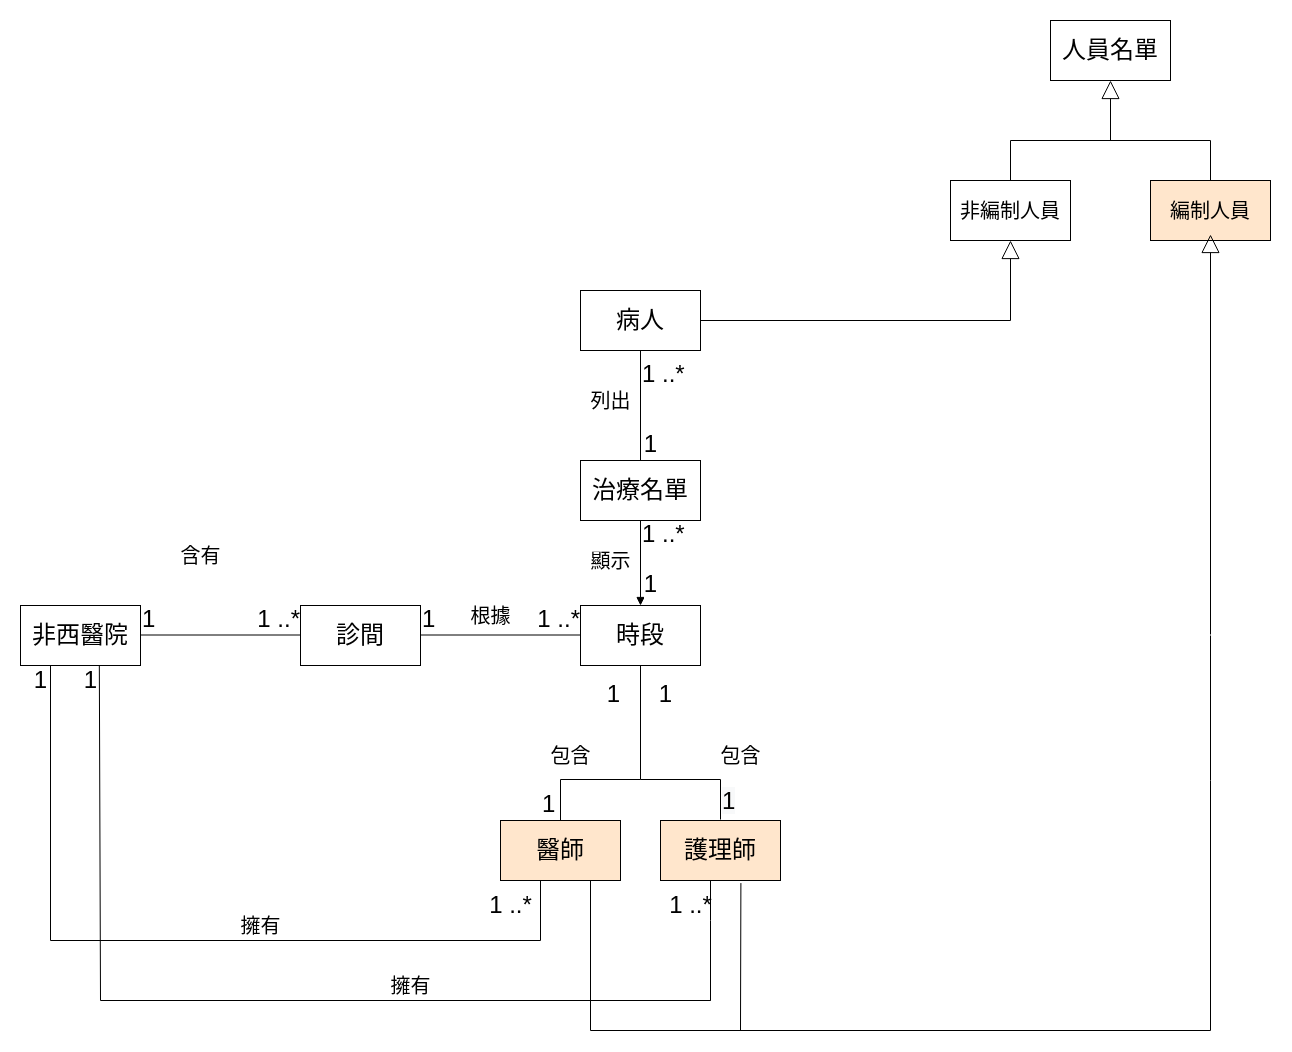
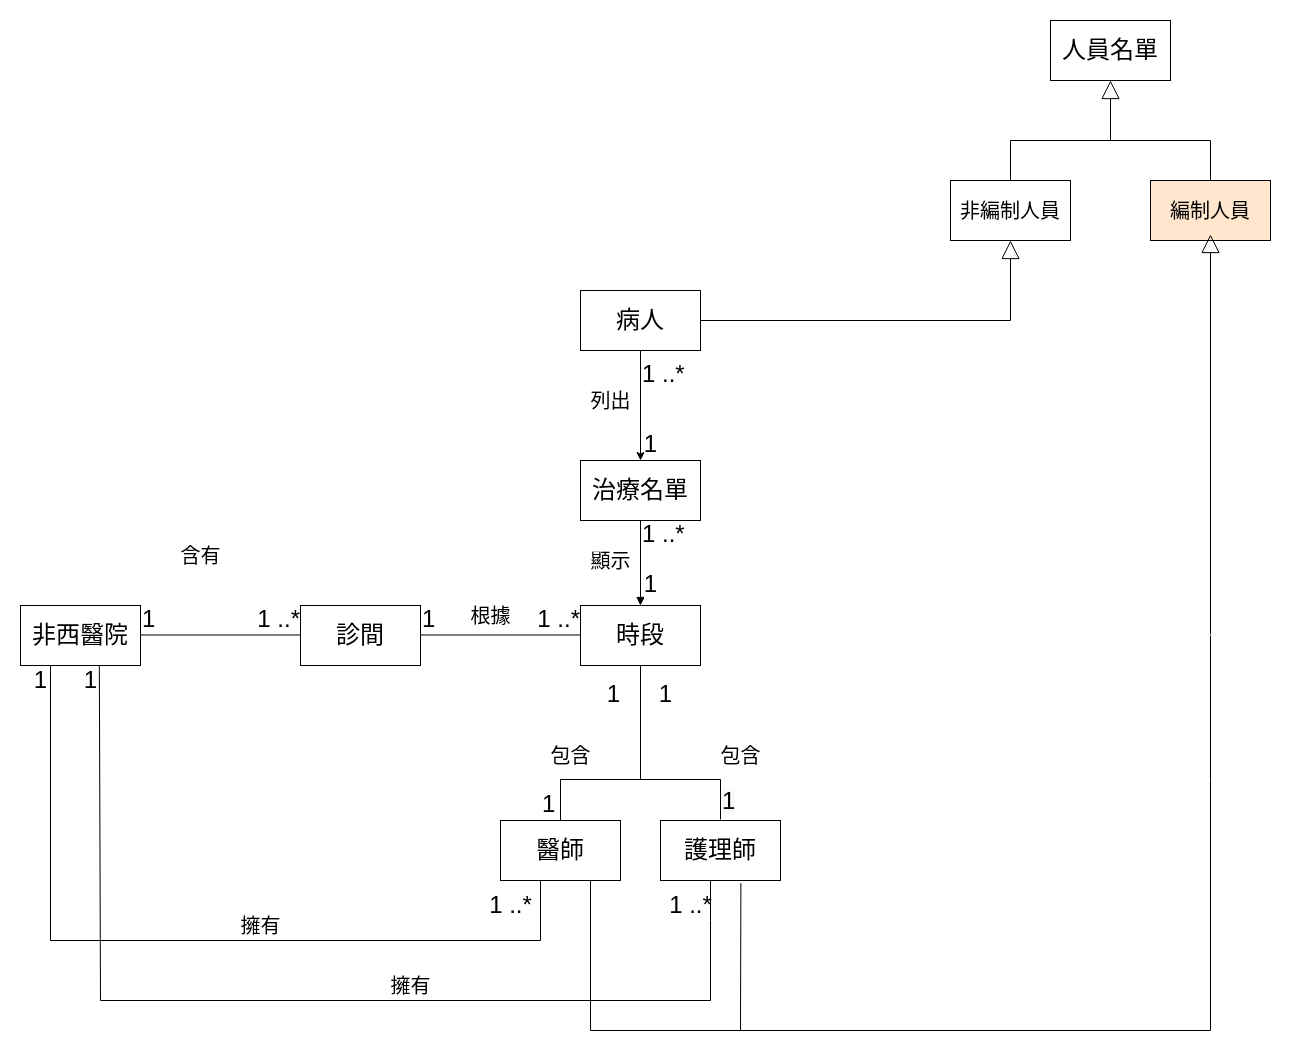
edge "病人" -- "治療名單": arrowhead none -> classic
node "醫師": fillcolor #ffe6cc -> #ffffff
node "護理師": fillcolor #ffe6cc -> #ffffff
